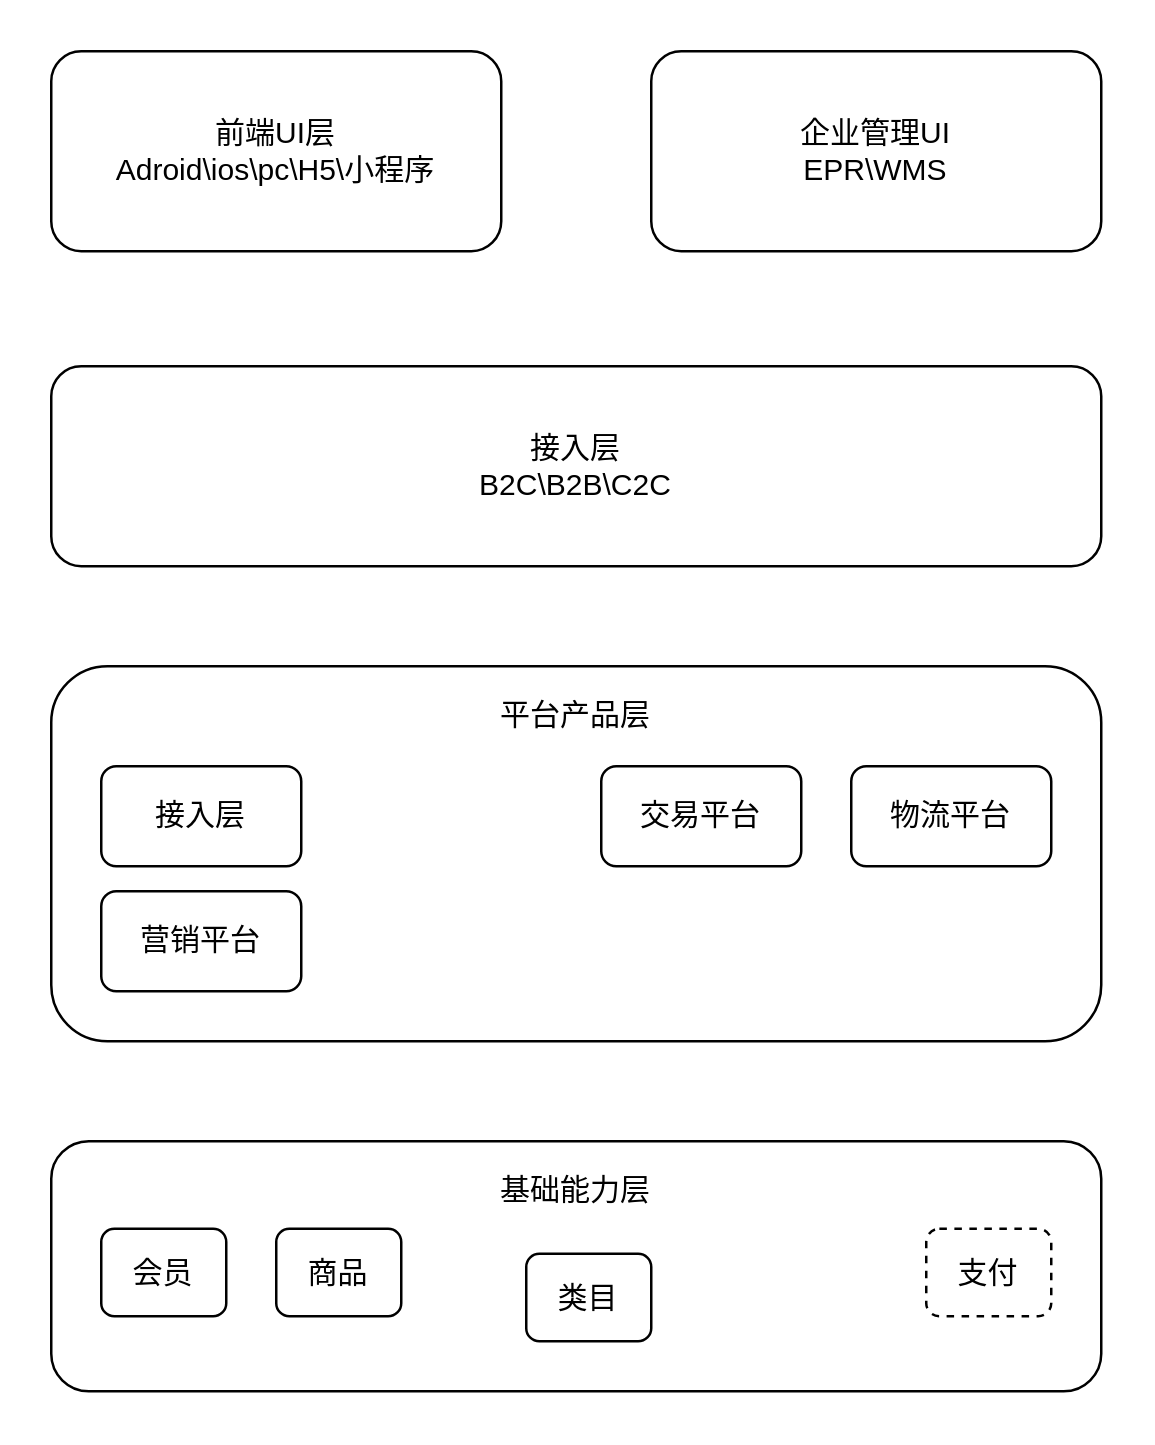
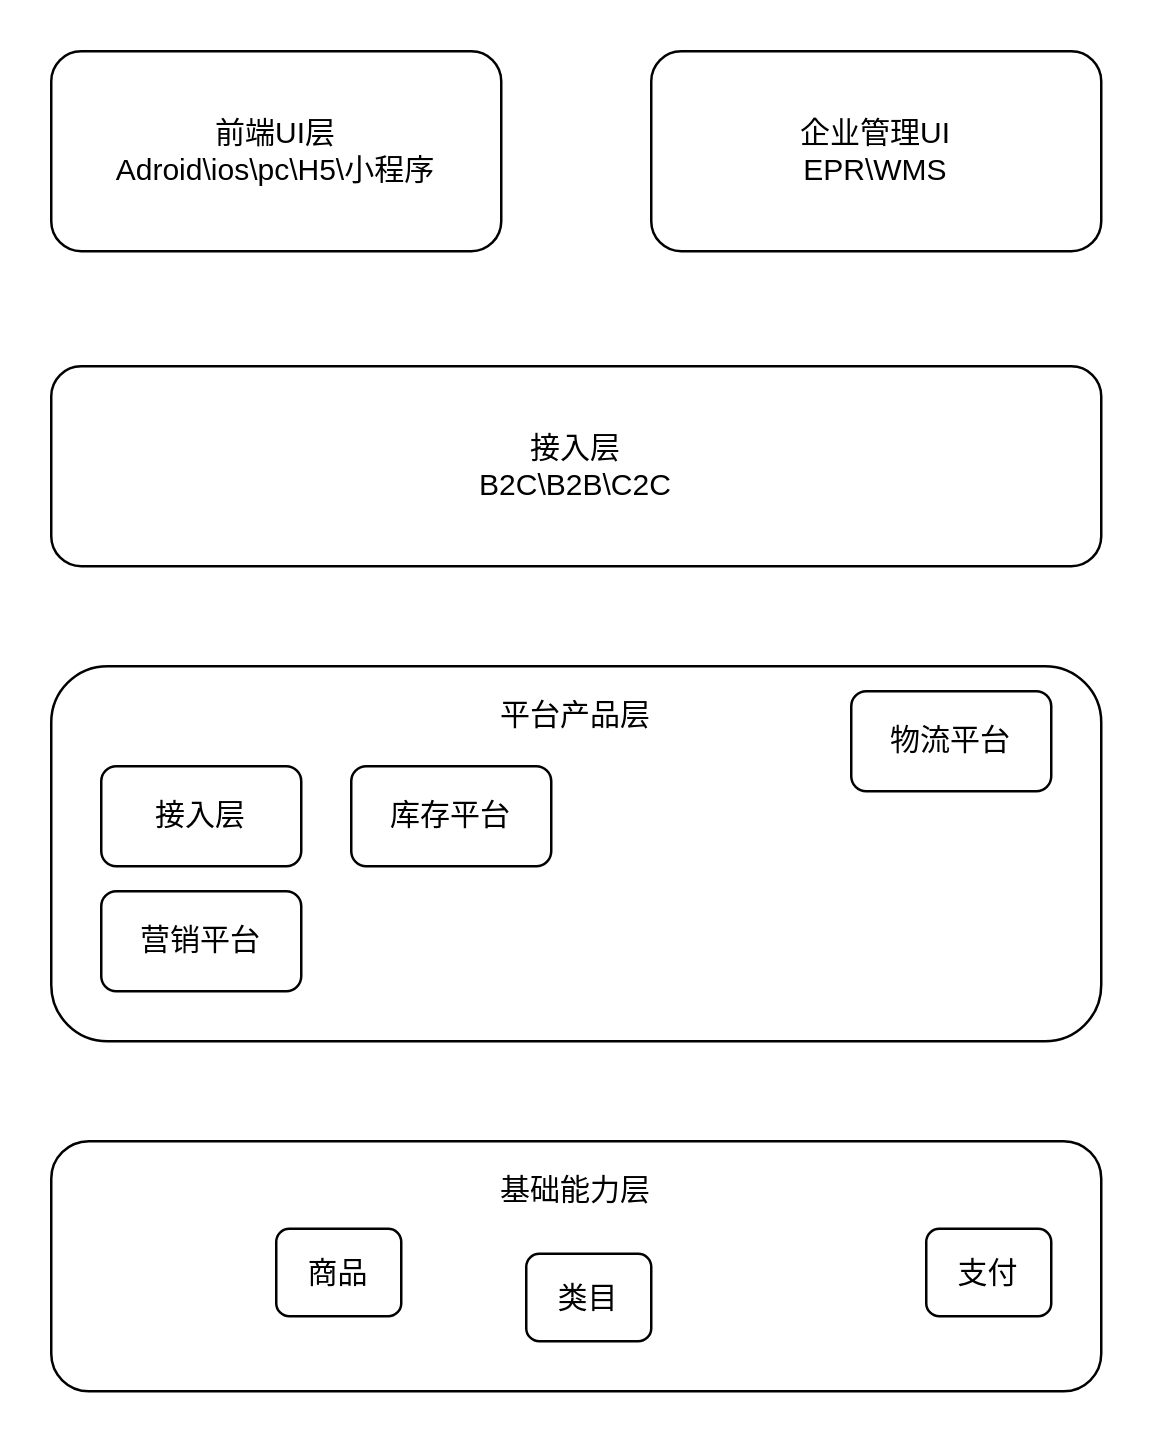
node "库存平台": added
node "交易平台": removed
node "物流平台": moved (951, 816) -> (951, 741)
node "会员": removed
node "支付": style dashed -> solid
